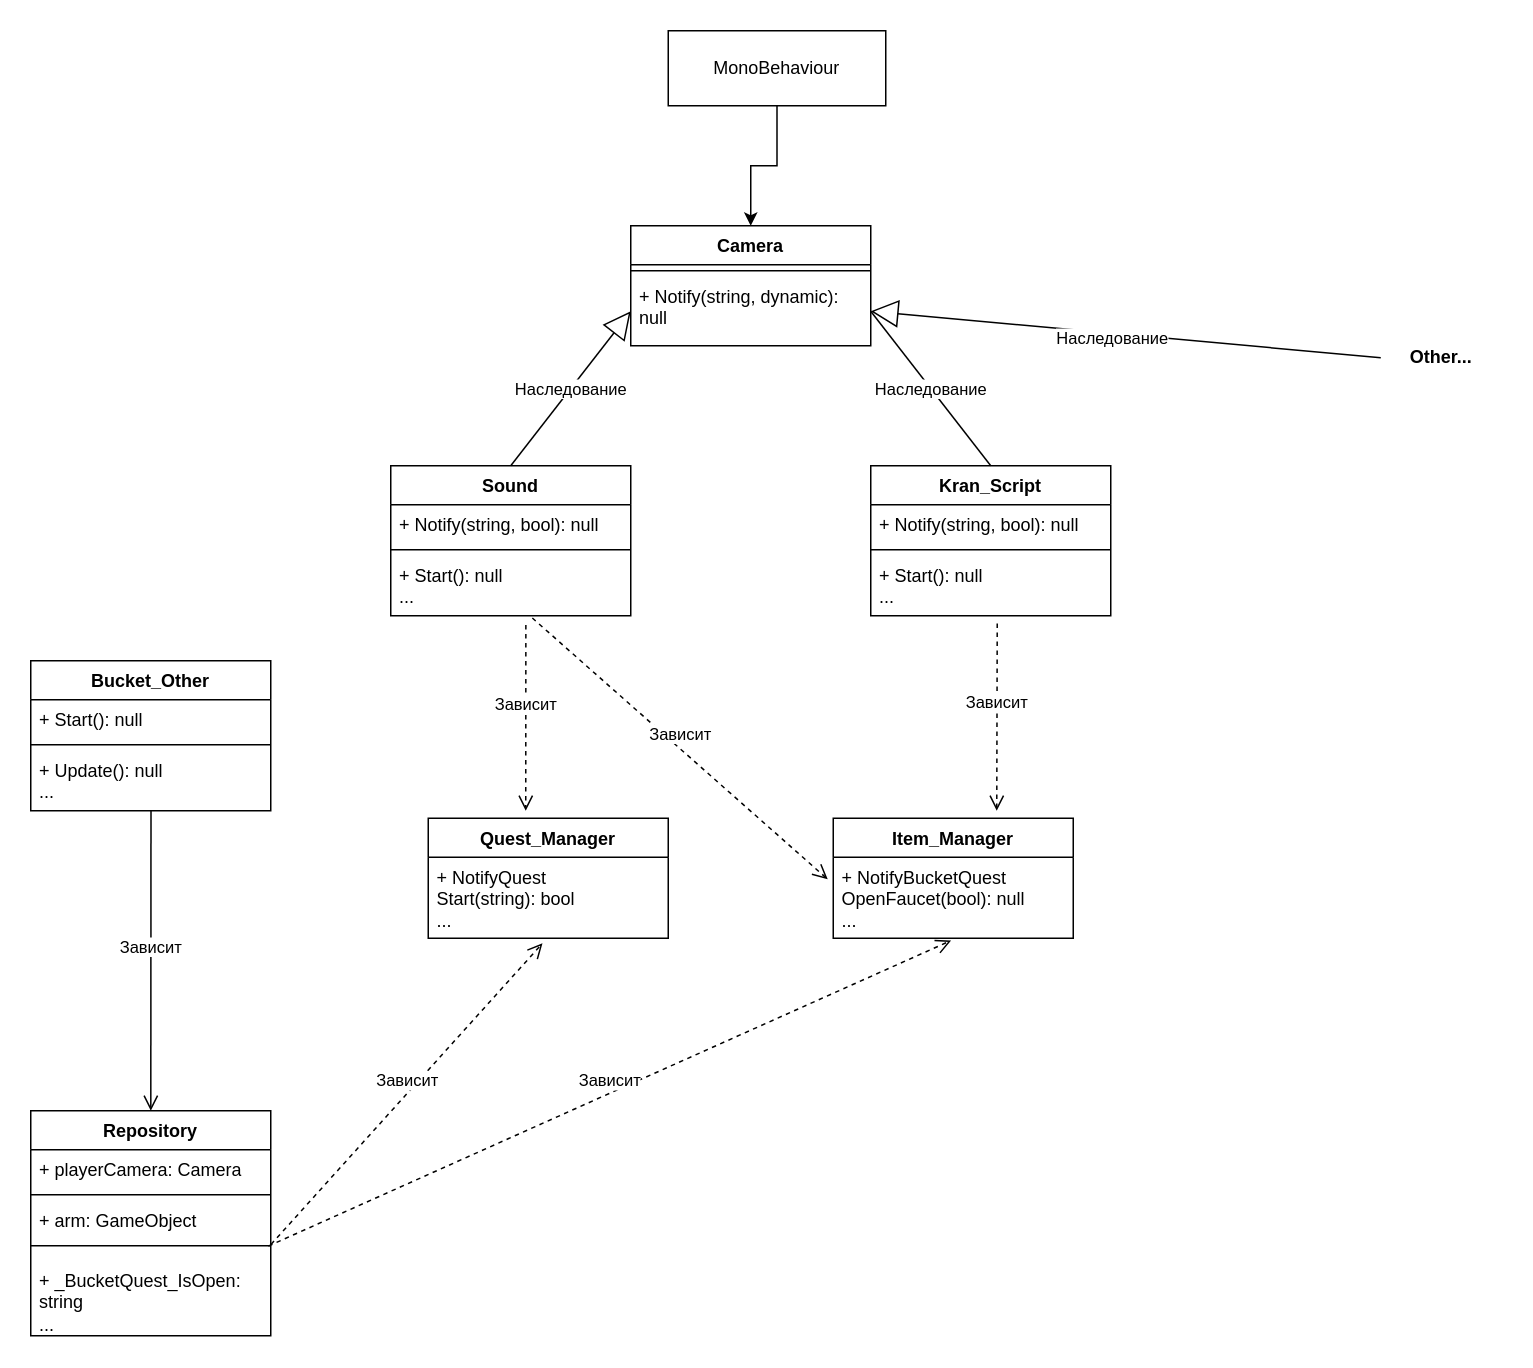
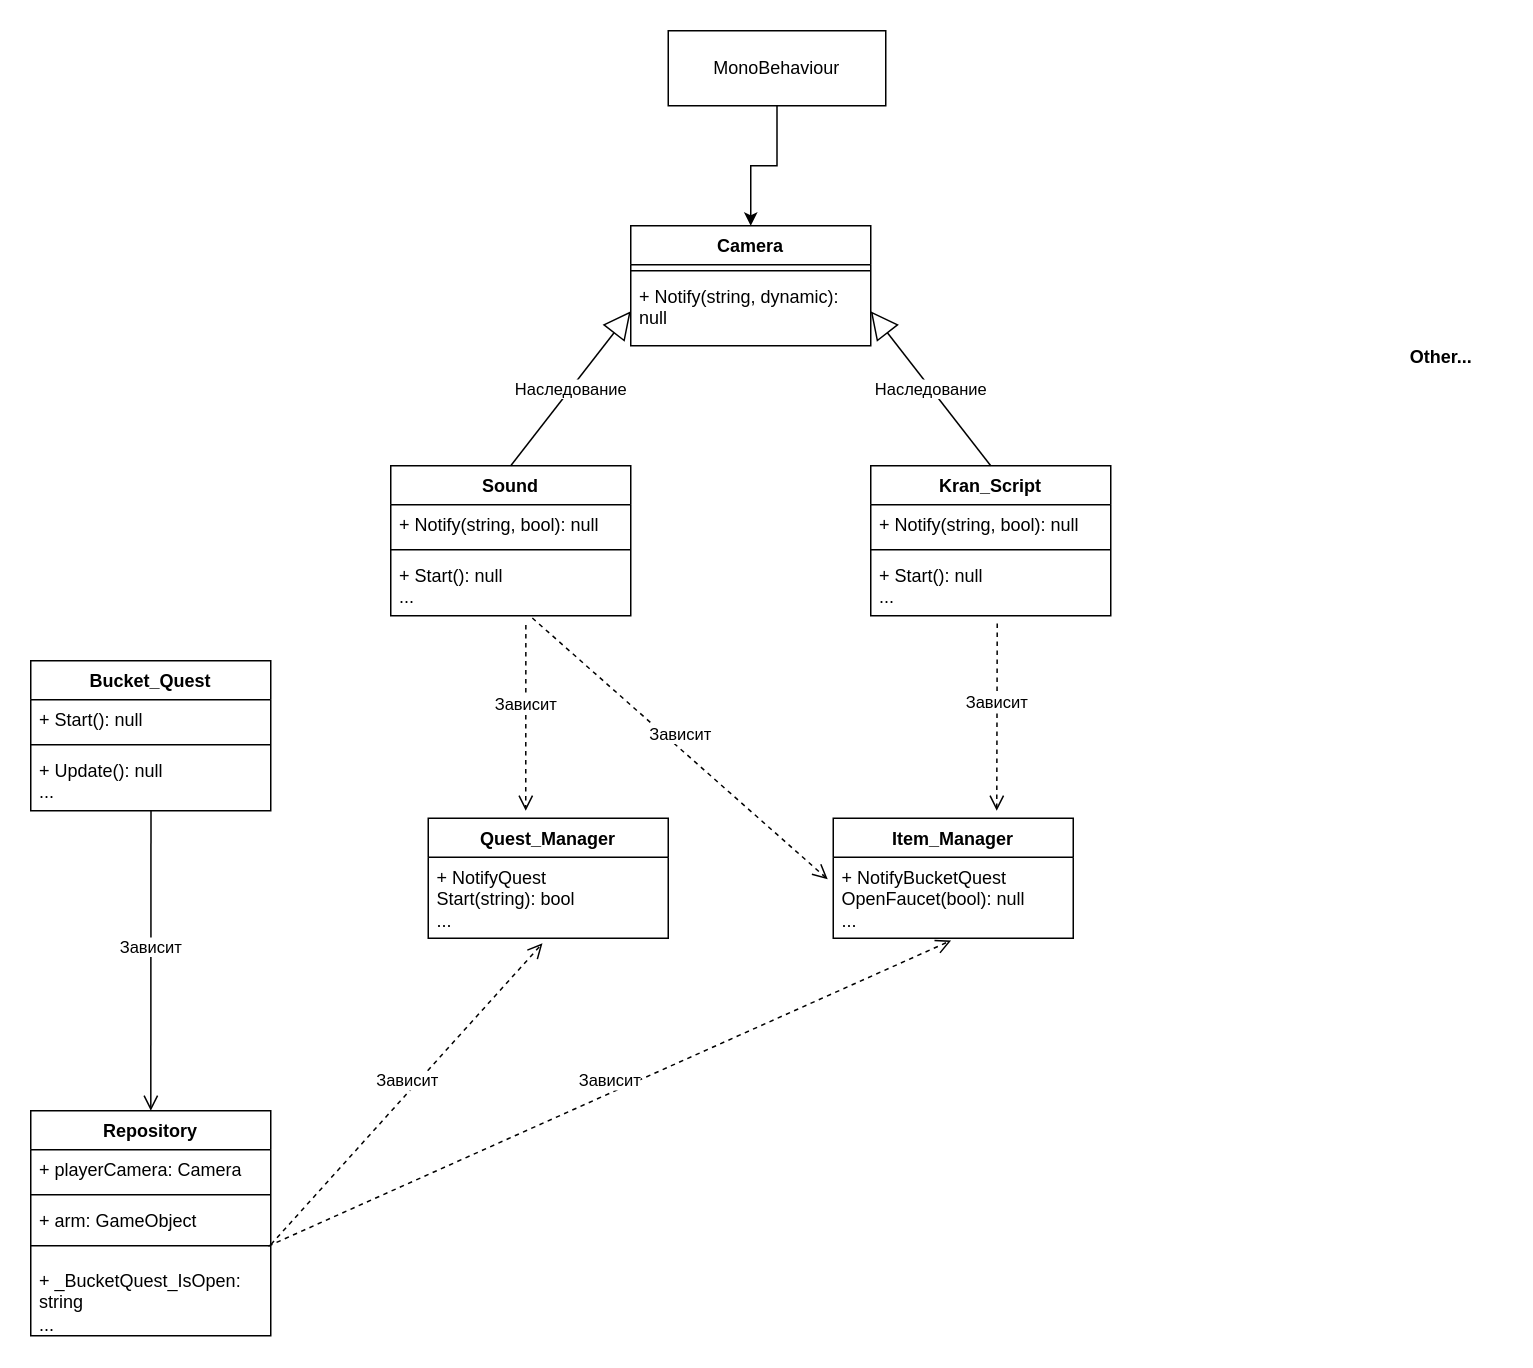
edge "+ Notify(string, dynamic): null" -- "Kran_Script": arrowhead none -> block
edge "Other..." -> "+ Notify(string, dynamic): null": removed, label "Наследование"
node "Bucket_Other": label "Bucket_Other" -> "Bucket_Quest"
